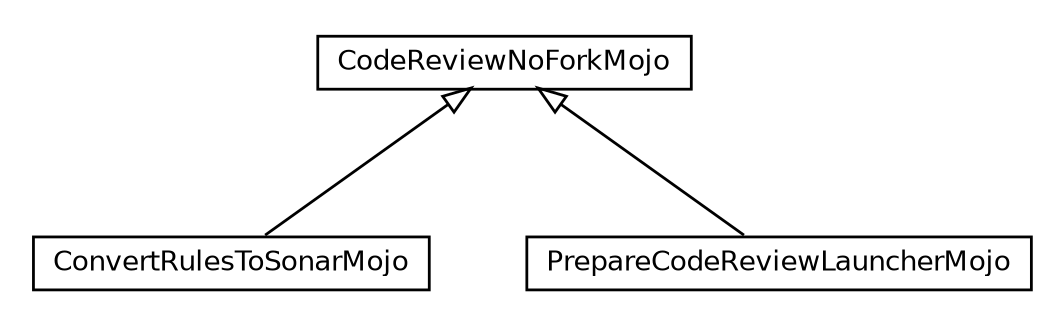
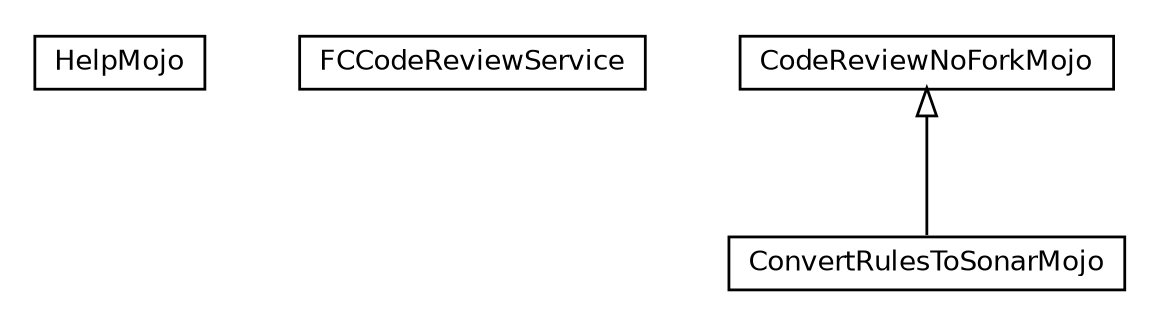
node "HelpMojo": added
node "FCCodeReviewService": added
node "PrepareCodeReviewLauncherMojo": removed
